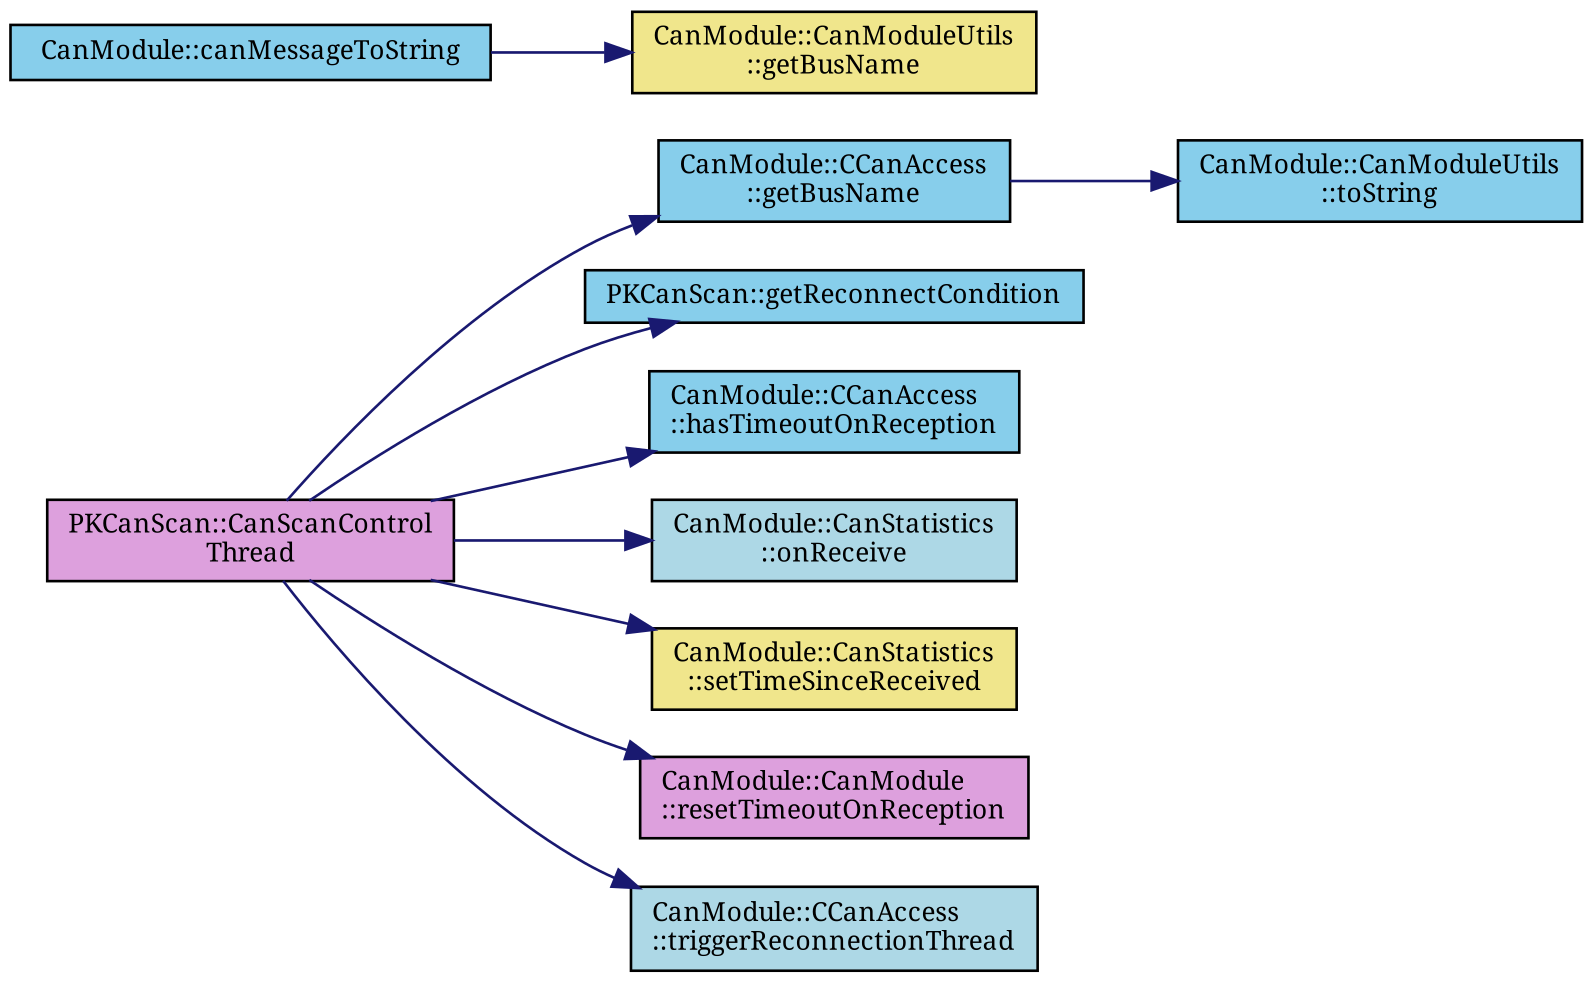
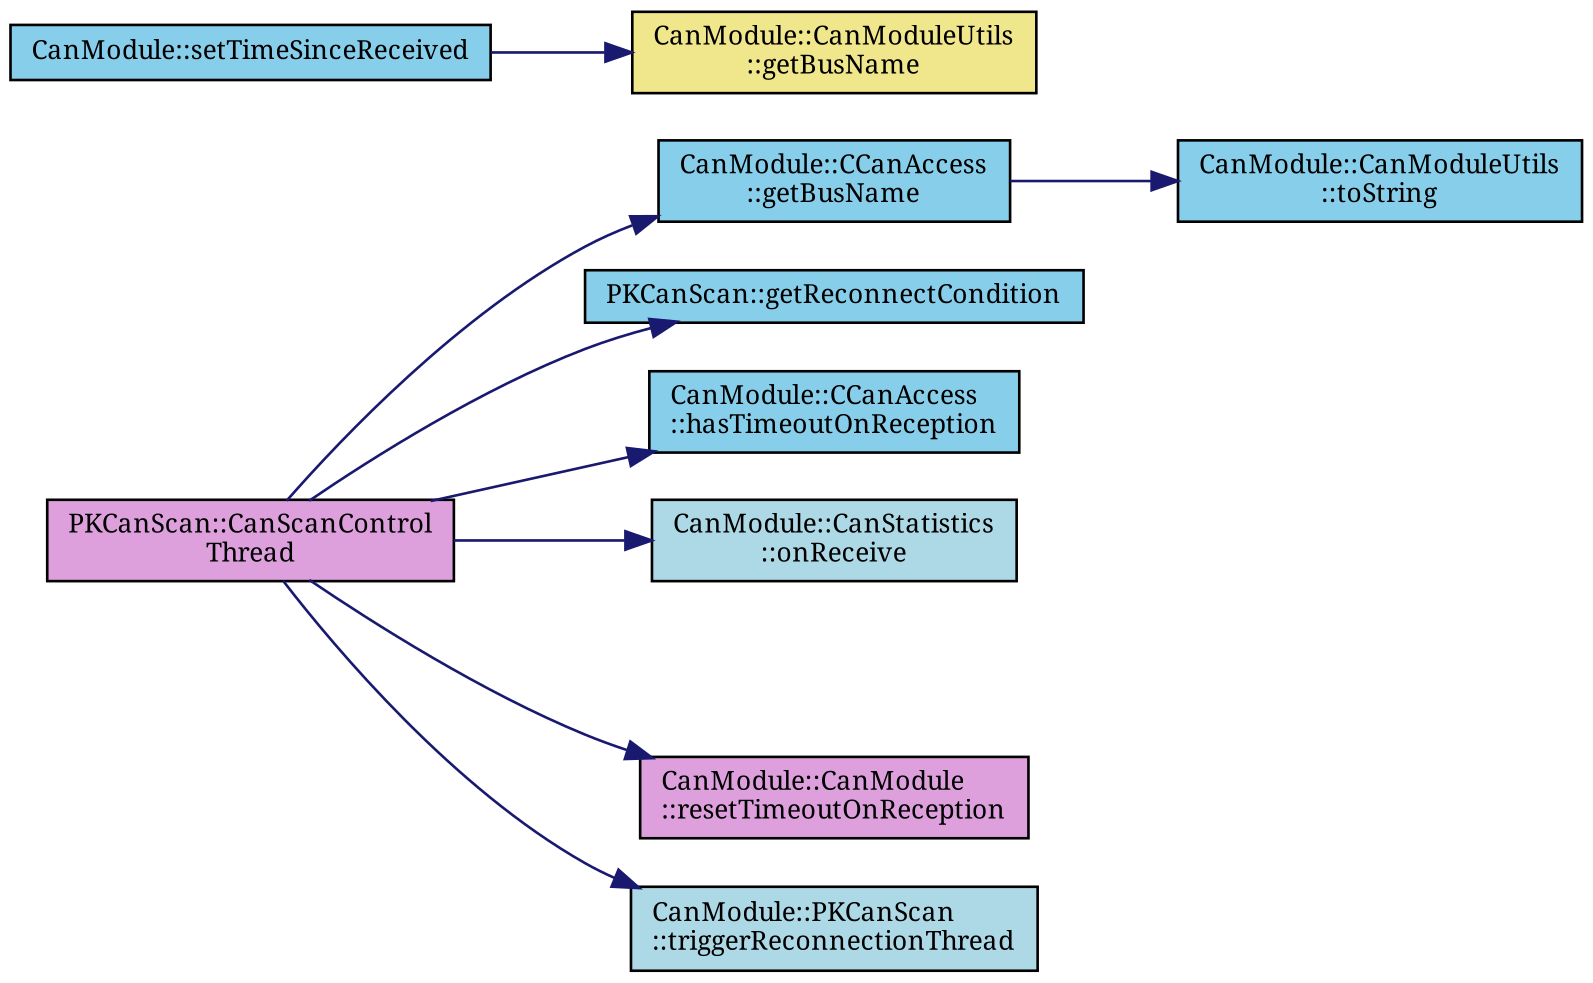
node "CanModule::canMessageToString": label "CanModule::canMessageToString" -> "CanModule::setTimeSinceReceived"
node "CanModule::CanStatistics ::setTimeSinceReceived": removed
node "CanModule::CCanAccess ::triggerReconnectionThread": label "CanModule::CCanAccess ::triggerReconnectionThread" -> "CanModule::PKCanScan ::triggerReconnectionThread"
